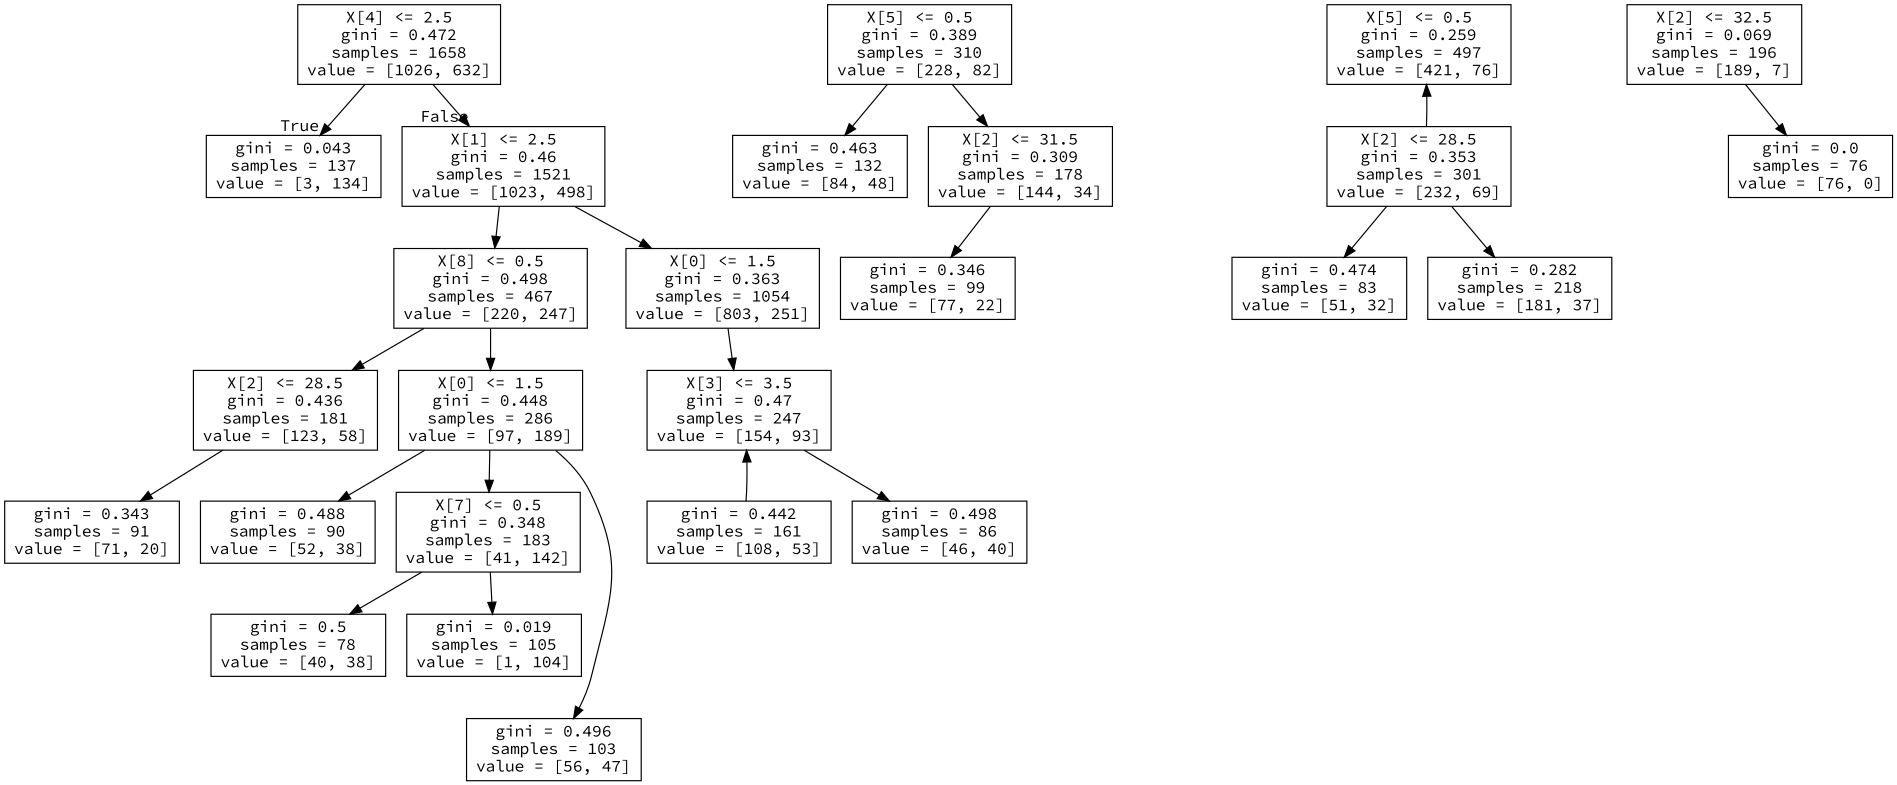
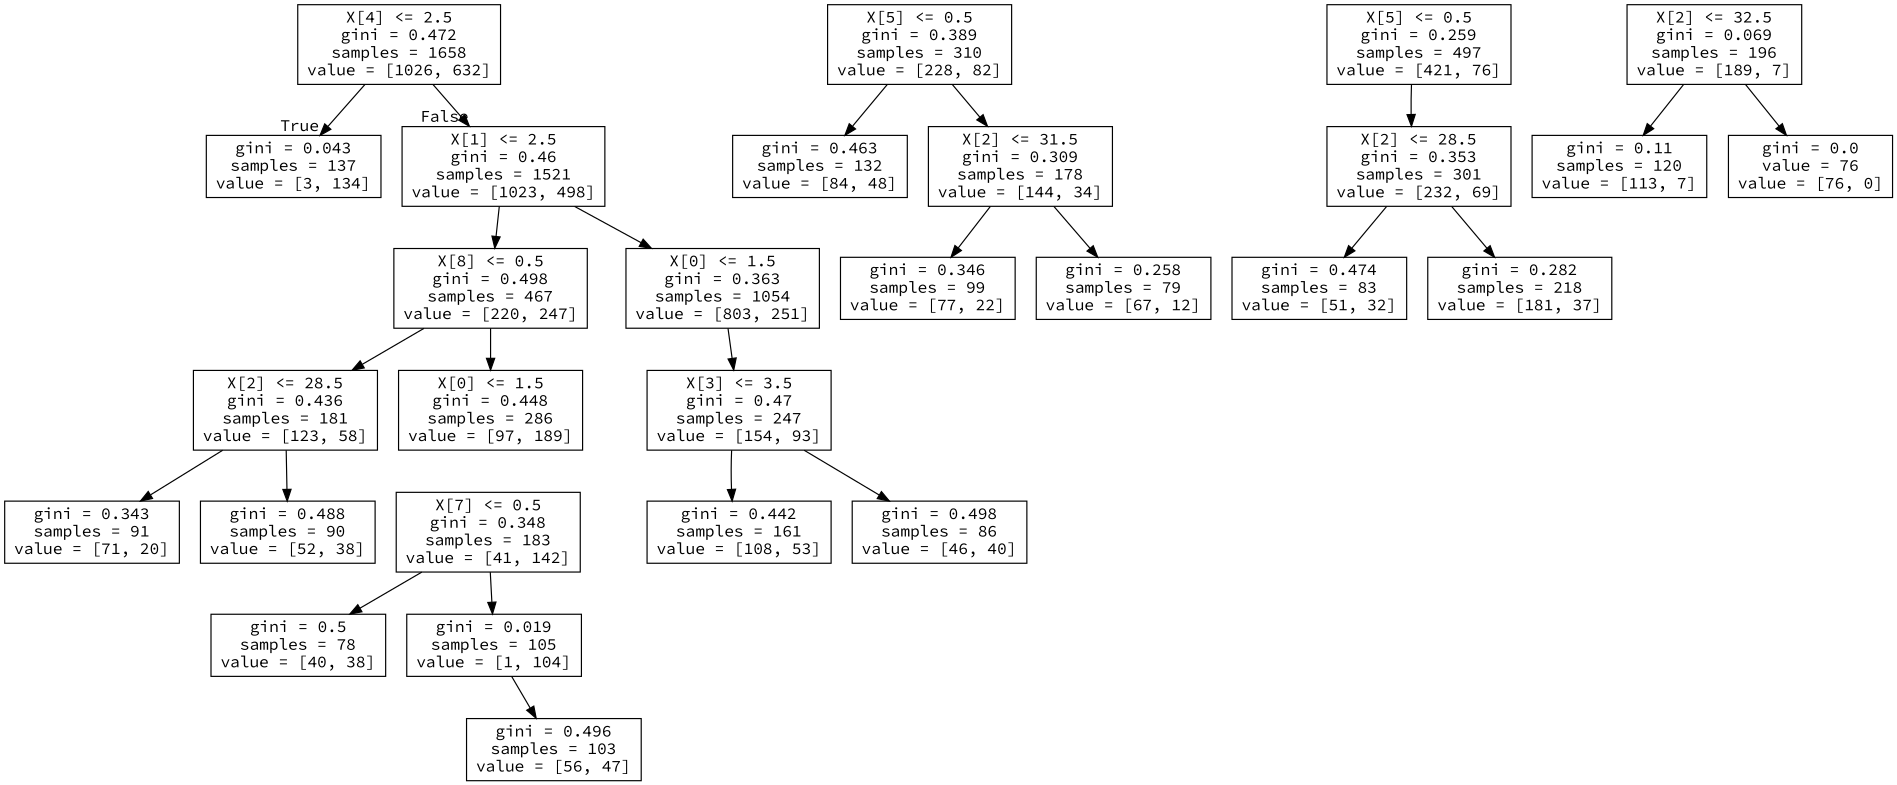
edge "X[2] <= 28.5 gini = 0.353 samples = 301 value = [232, 69]" -> "X[5] <= 0.5 gini = 0.259 samples = 497 value = [421, 76]": reversed
node "gini = 0.11 samples = 120 value = [113, 7]": added
node "gini = 0.0 samples = 76 value = [76, 0]": label "gini = 0.0 samples = 76 value = [76, 0]" -> "gini = 0.0 value = 76 value = [76, 0]"
node "gini = 0.258 samples = 79 value = [67, 12]": added
edge "X[0] <= 1.5 gini = 0.448 samples = 286 value = [97, 189]" -> "X[7] <= 0.5 gini = 0.348 samples = 183 value = [41, 142]": removed
edge "X[0] <= 1.5 gini = 0.448 samples = 286 value = [97, 189]" -> "gini = 0.488 samples = 90 value = [52, 38]": now "X[2] <= 28.5 gini = 0.436 samples = 181 value = [123, 58]" -> "gini = 0.488 samples = 90 value = [52, 38]"
edge "gini = 0.442 samples = 161 value = [108, 53]" -> "X[3] <= 3.5 gini = 0.47 samples = 247 value = [154, 93]": reversed
edge "X[0] <= 1.5 gini = 0.448 samples = 286 value = [97, 189]" -> "gini = 0.496 samples = 103 value = [56, 47]": now "gini = 0.019 samples = 105 value = [1, 104]" -> "gini = 0.496 samples = 103 value = [56, 47]"
